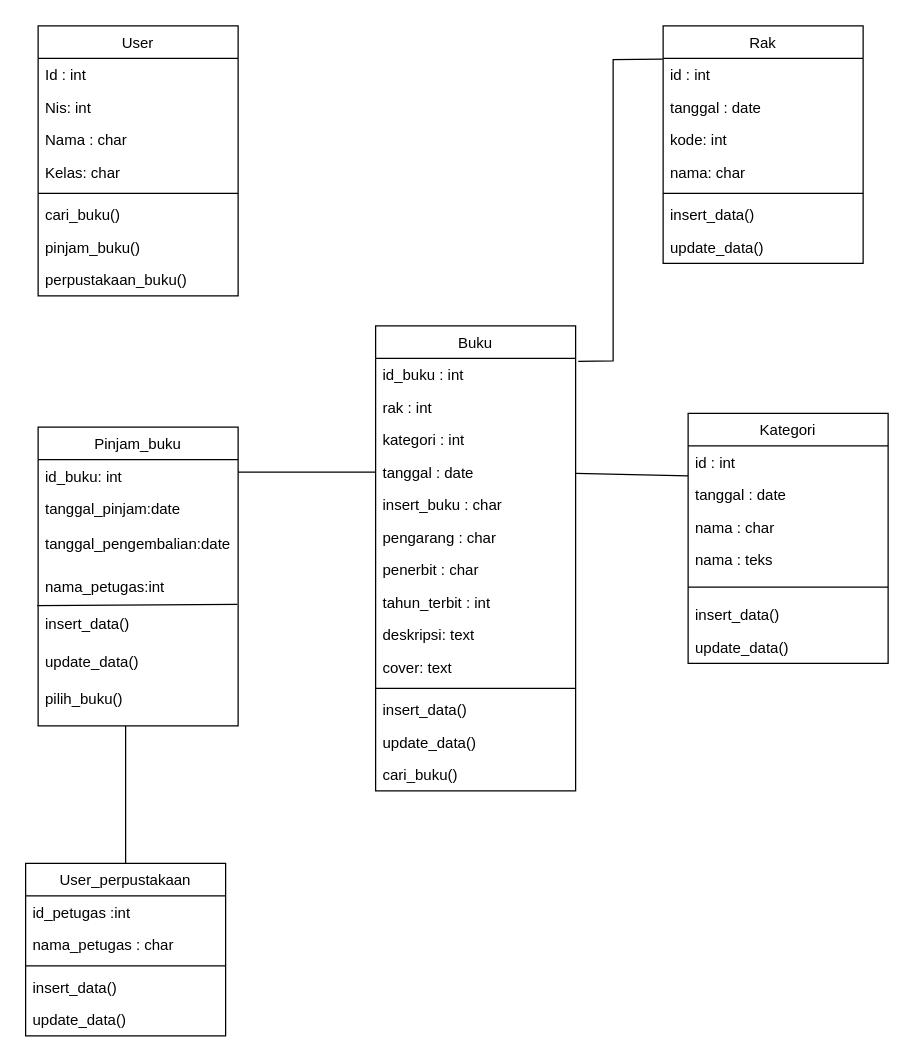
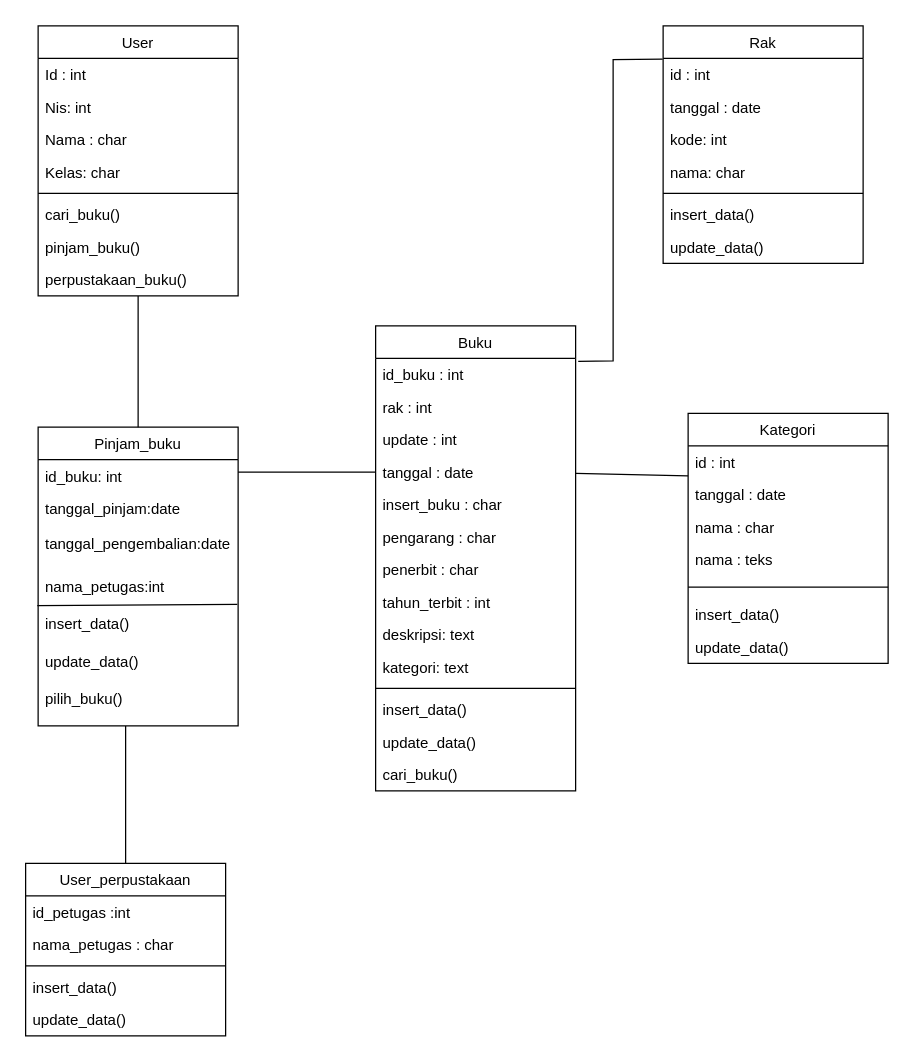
edge "perpustakaan_buku()" -- "Pinjam_buku": added
node "kategori : int": label "kategori : int" -> "update : int"
node "cover: text": label "cover: text" -> "kategori: text"
